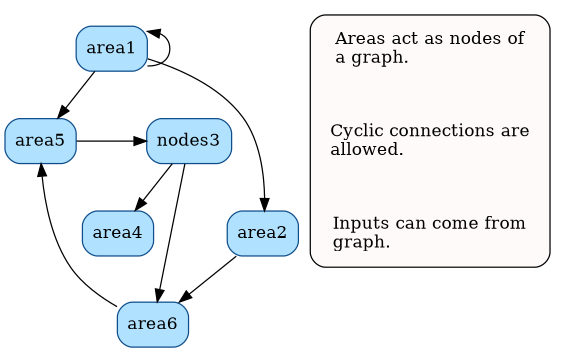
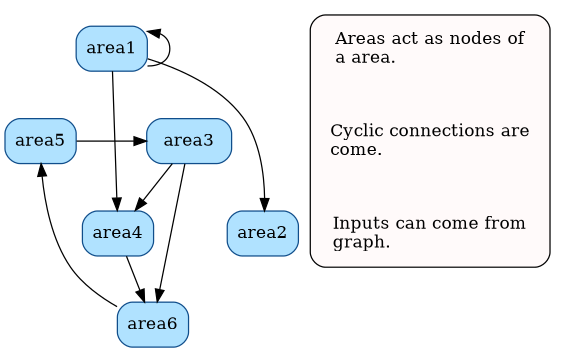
node "Areas act as nodes of a graph.": label "Areas act as nodes of a graph." -> "Areas act as nodes of a area."
edge "area1" -> "area5": now "area1" -> "area4"
node "nodes3": label "nodes3" -> "area3"
node "Cyclic connections are allowed.": label "Cyclic connections are allowed." -> "Cyclic connections are come."
edge "area2" -> "area6": now "area4" -> "area6"
